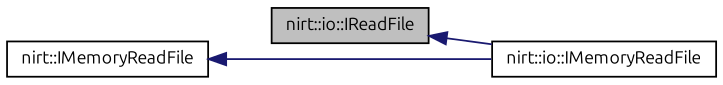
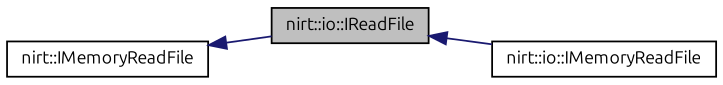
edge "nirt::io::IMemoryReadFile" -> "nirt::IMemoryReadFile": now "nirt::io::IReadFile" -> "nirt::IMemoryReadFile"
